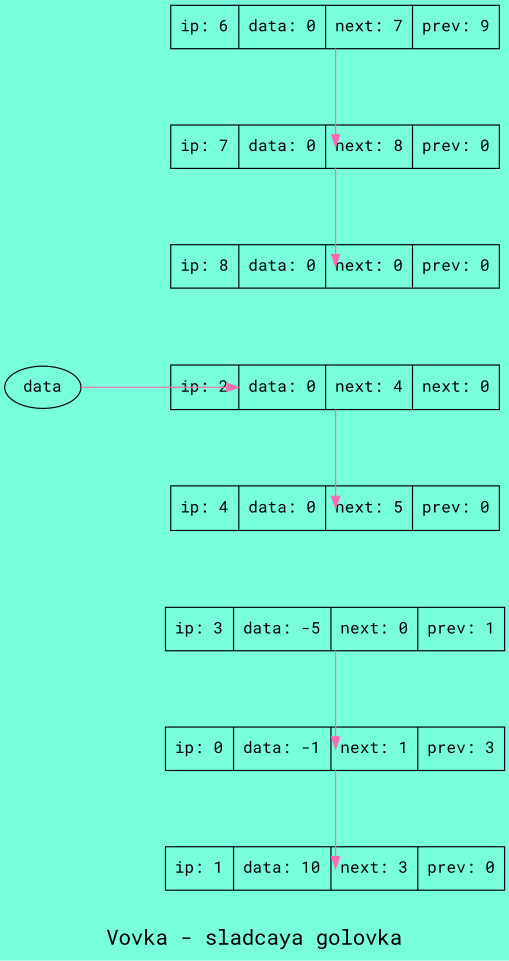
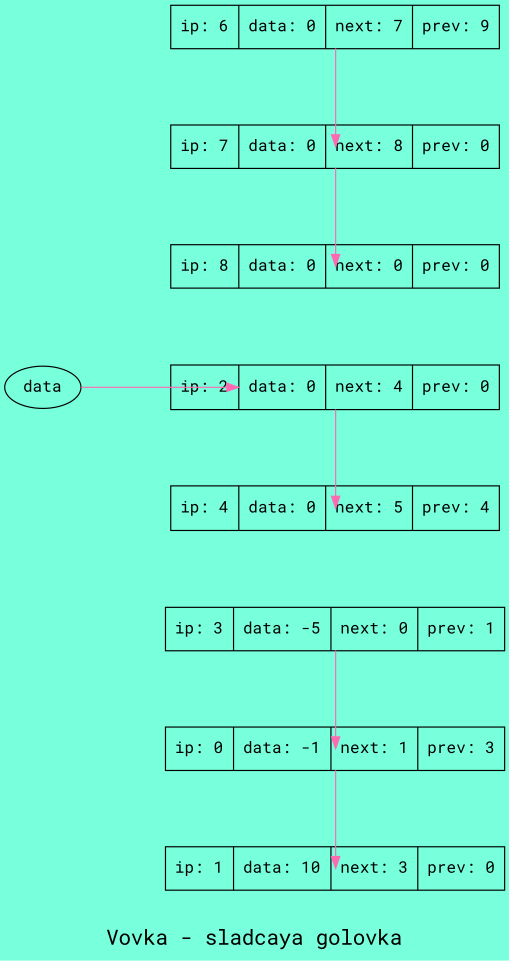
node "ip: 2": text "next: 0" -> "prev: 0"
node "ip: 4": text "prev: 0" -> "prev: 4"
